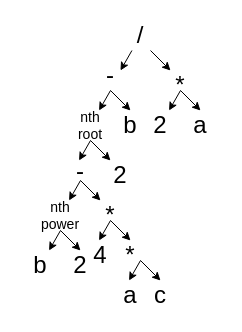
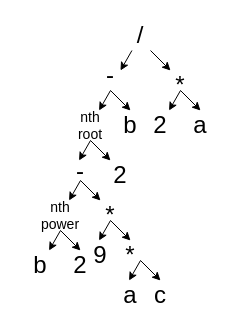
node "4": label "4" -> "9"
